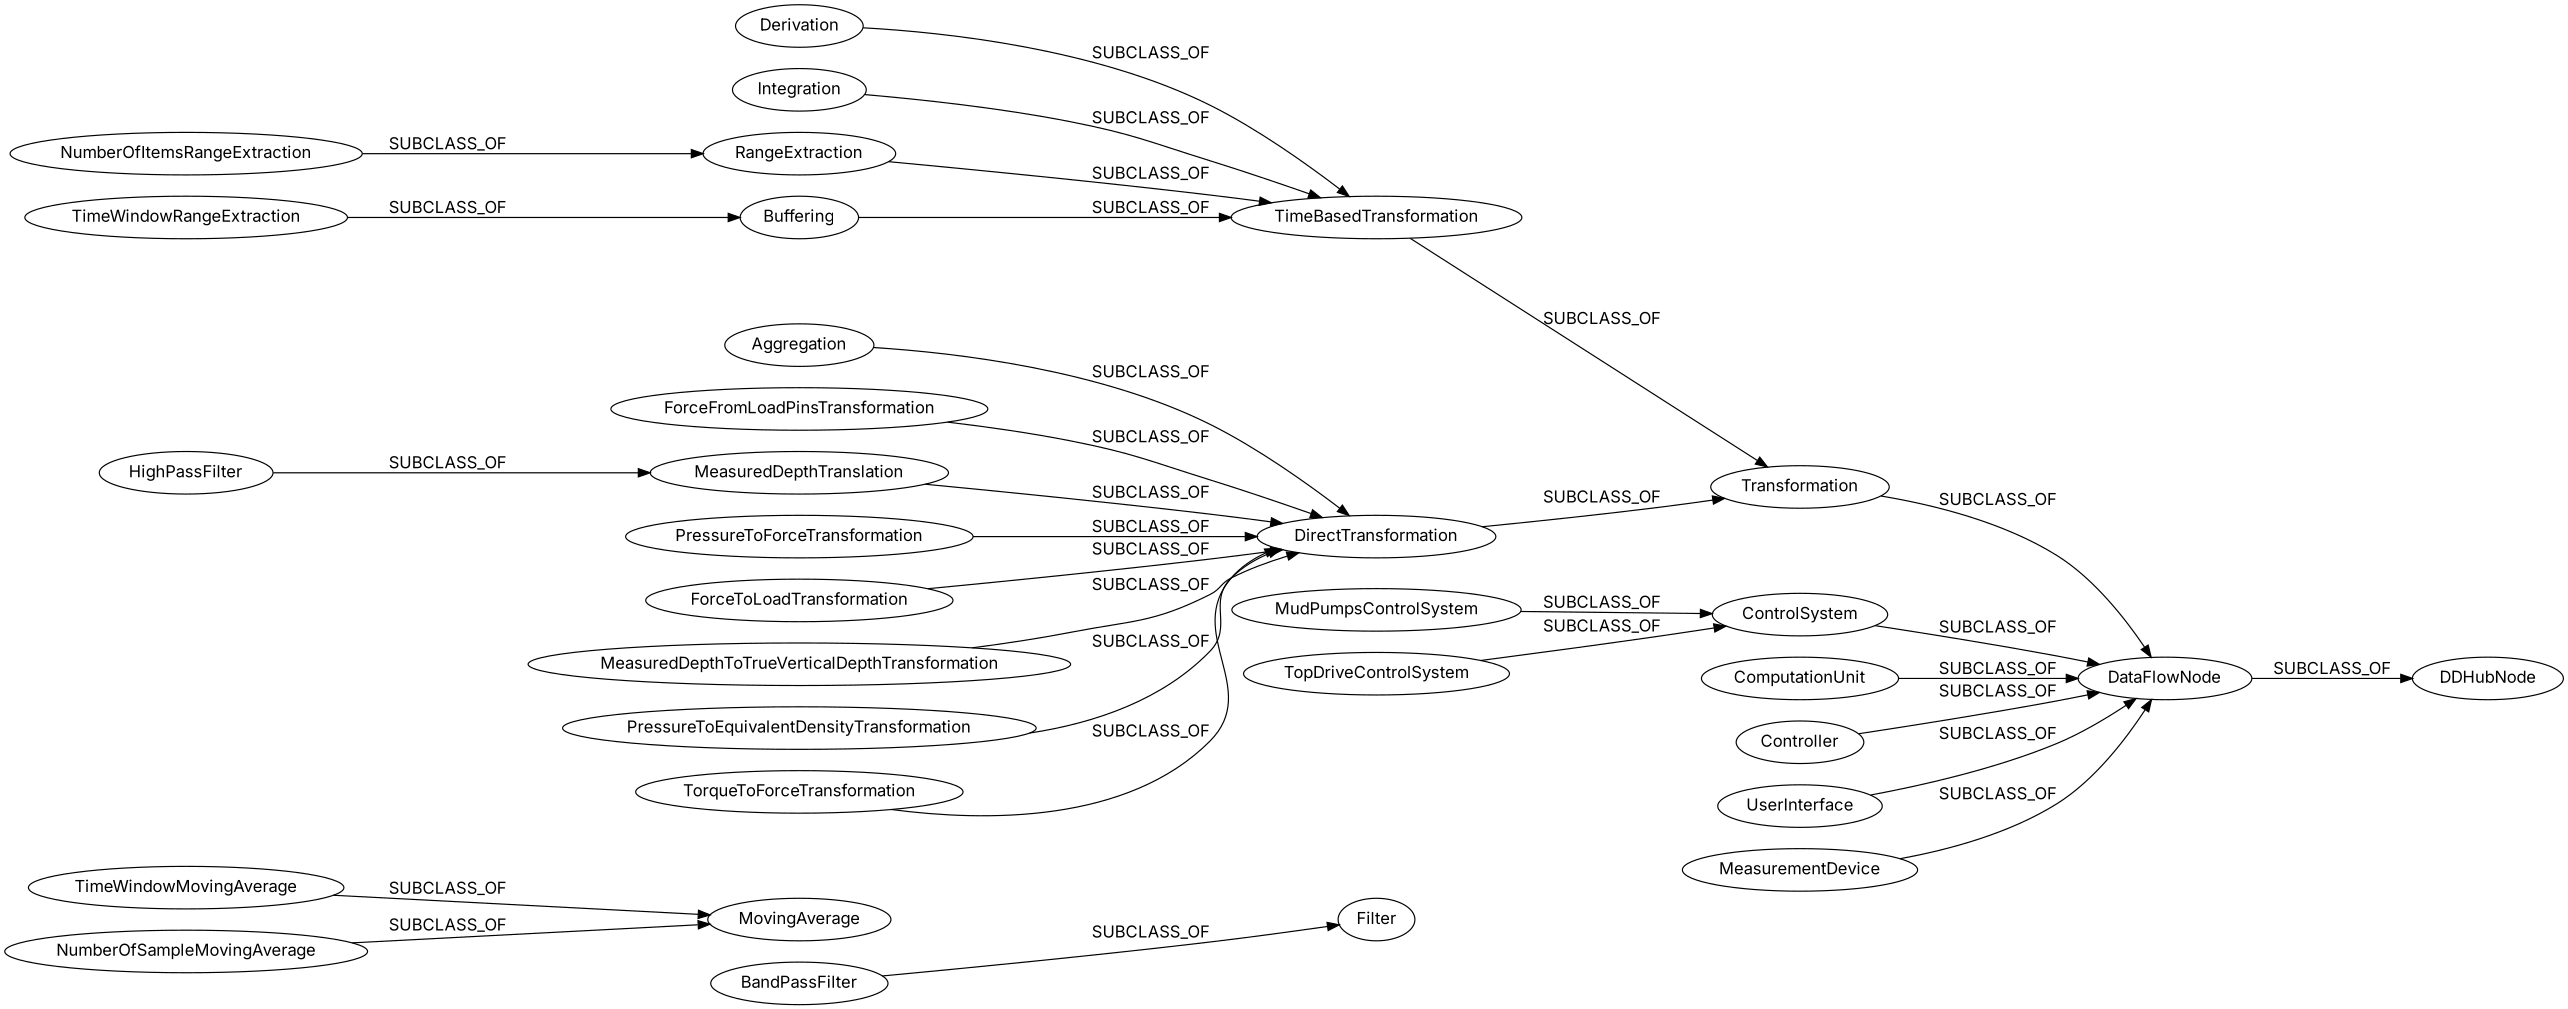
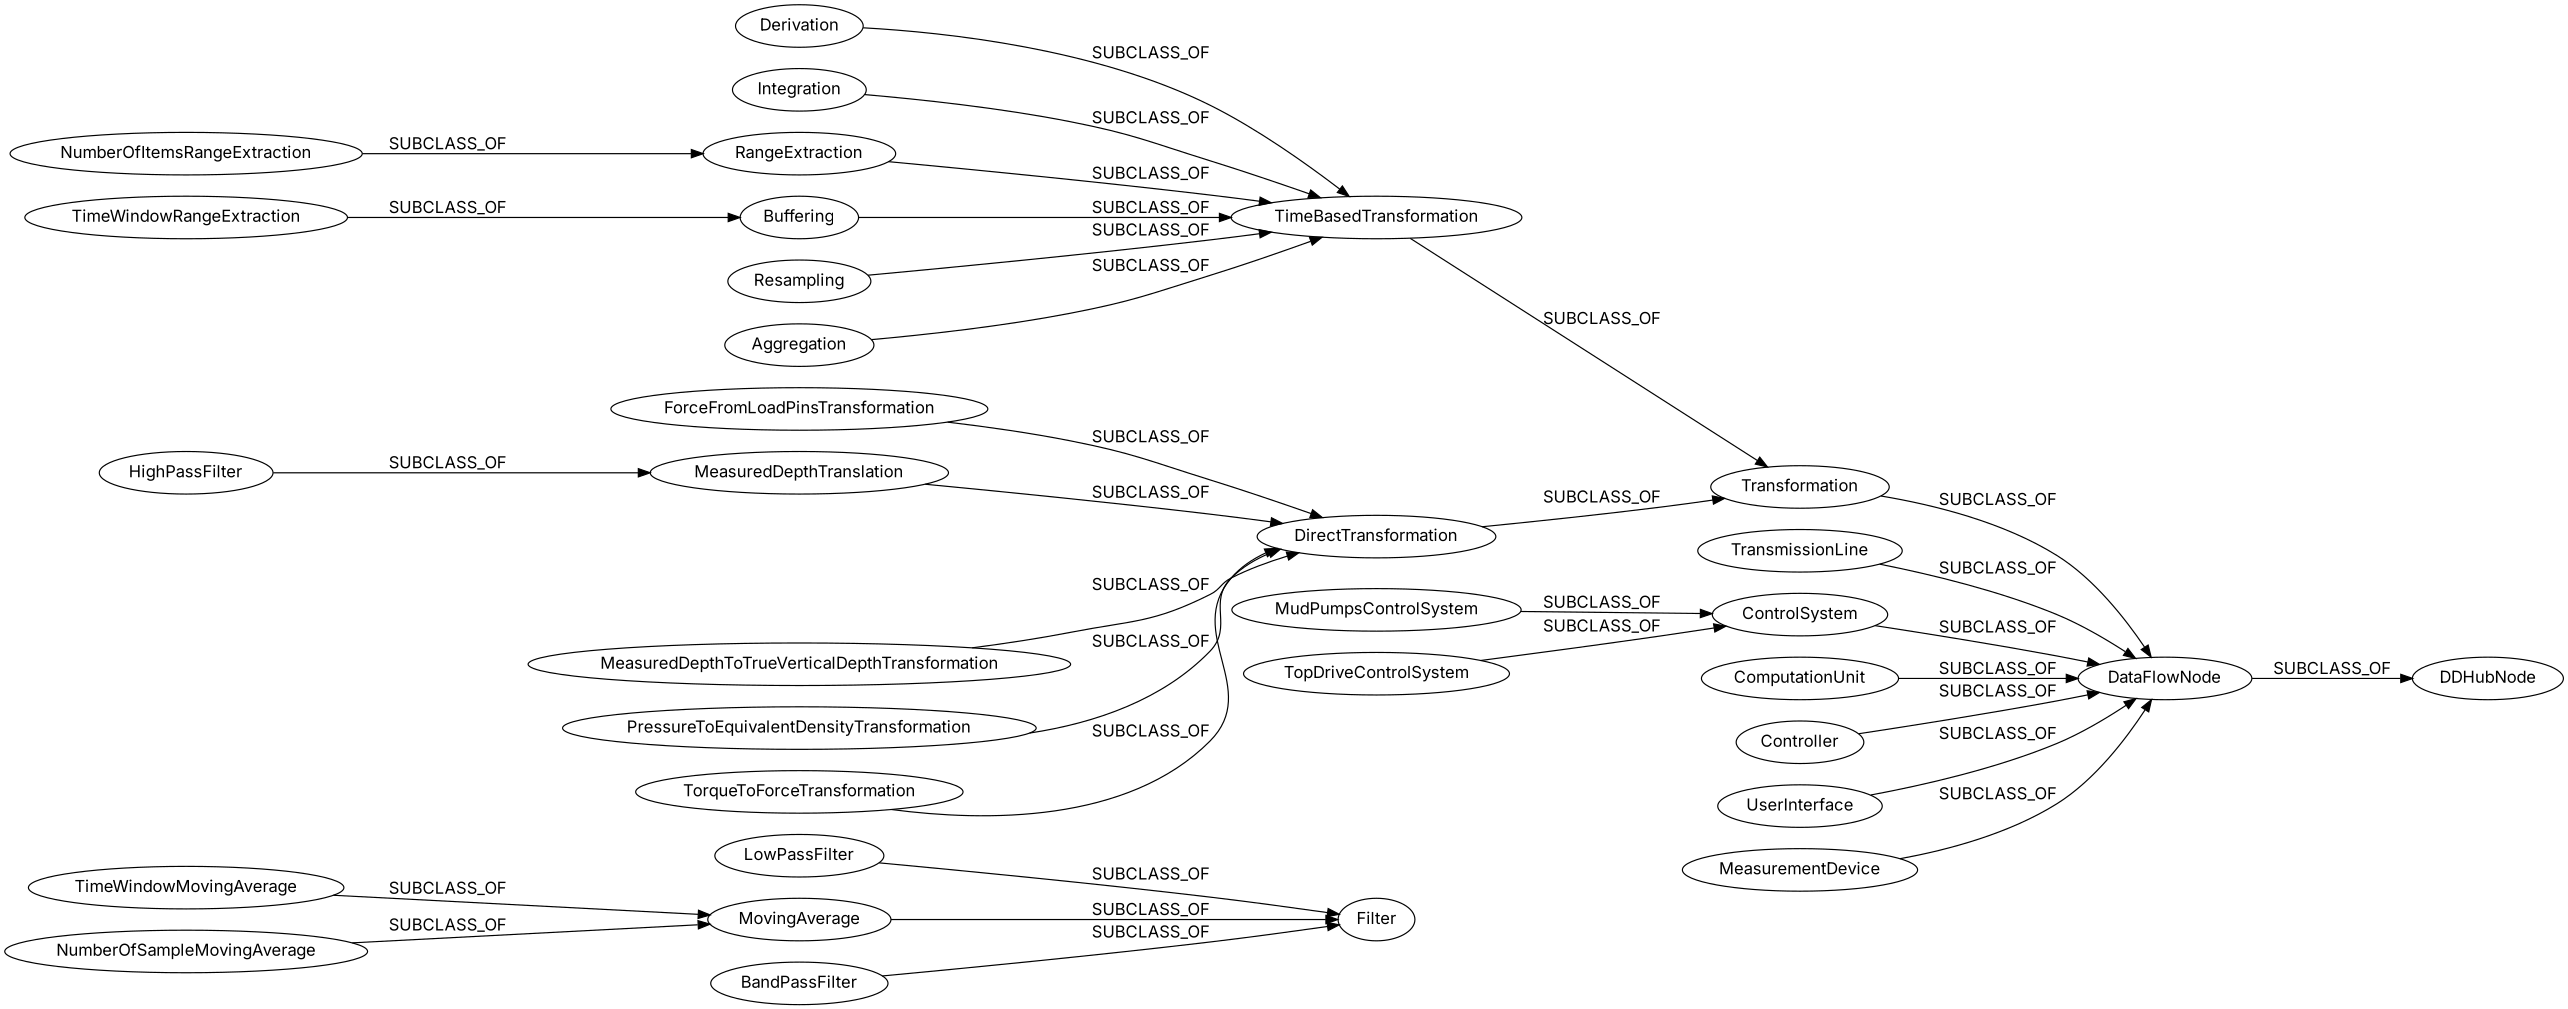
node "Resampling": added
edge "Aggregation" -> "DirectTransformation": now "Aggregation" -> "TimeBasedTransformation"
node "PressureToForceTransformation": removed
node "TransmissionLine": added
node "ForceToLoadTransformation": removed
node "LowPassFilter": added
edge "MovingAverage" -> "Filter": added, label "SUBCLASS_OF"
